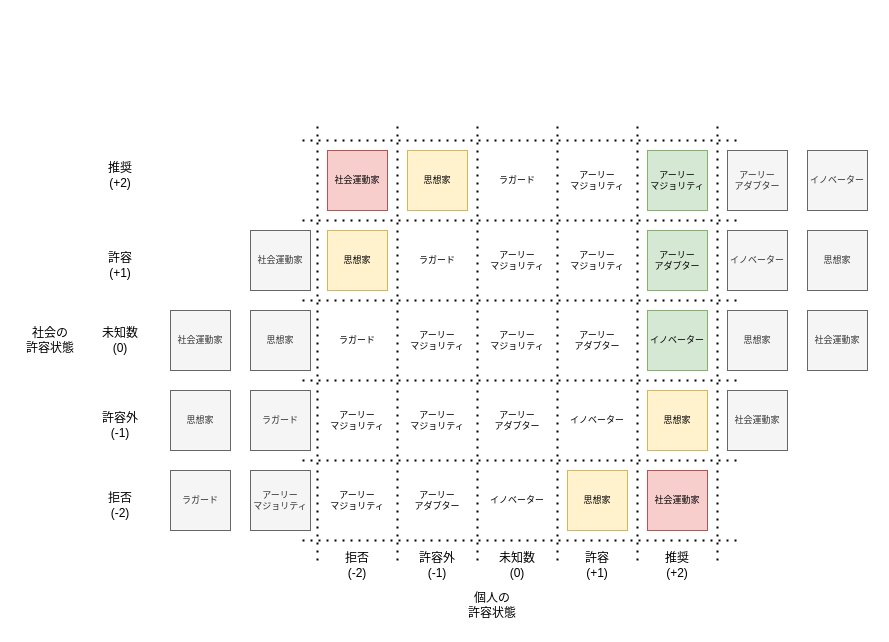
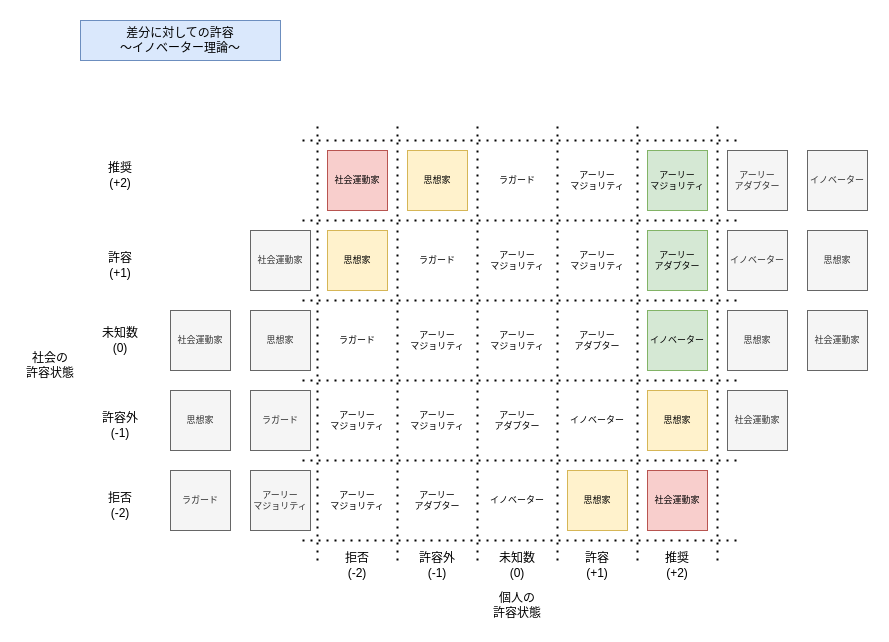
node "差分に対しての許容 ～イノベーター理論～": added
node "社会の 許容状態": moved (51, 341) -> (51, 366)
node "個人の 許容状態": moved (493, 606) -> (518, 606)
